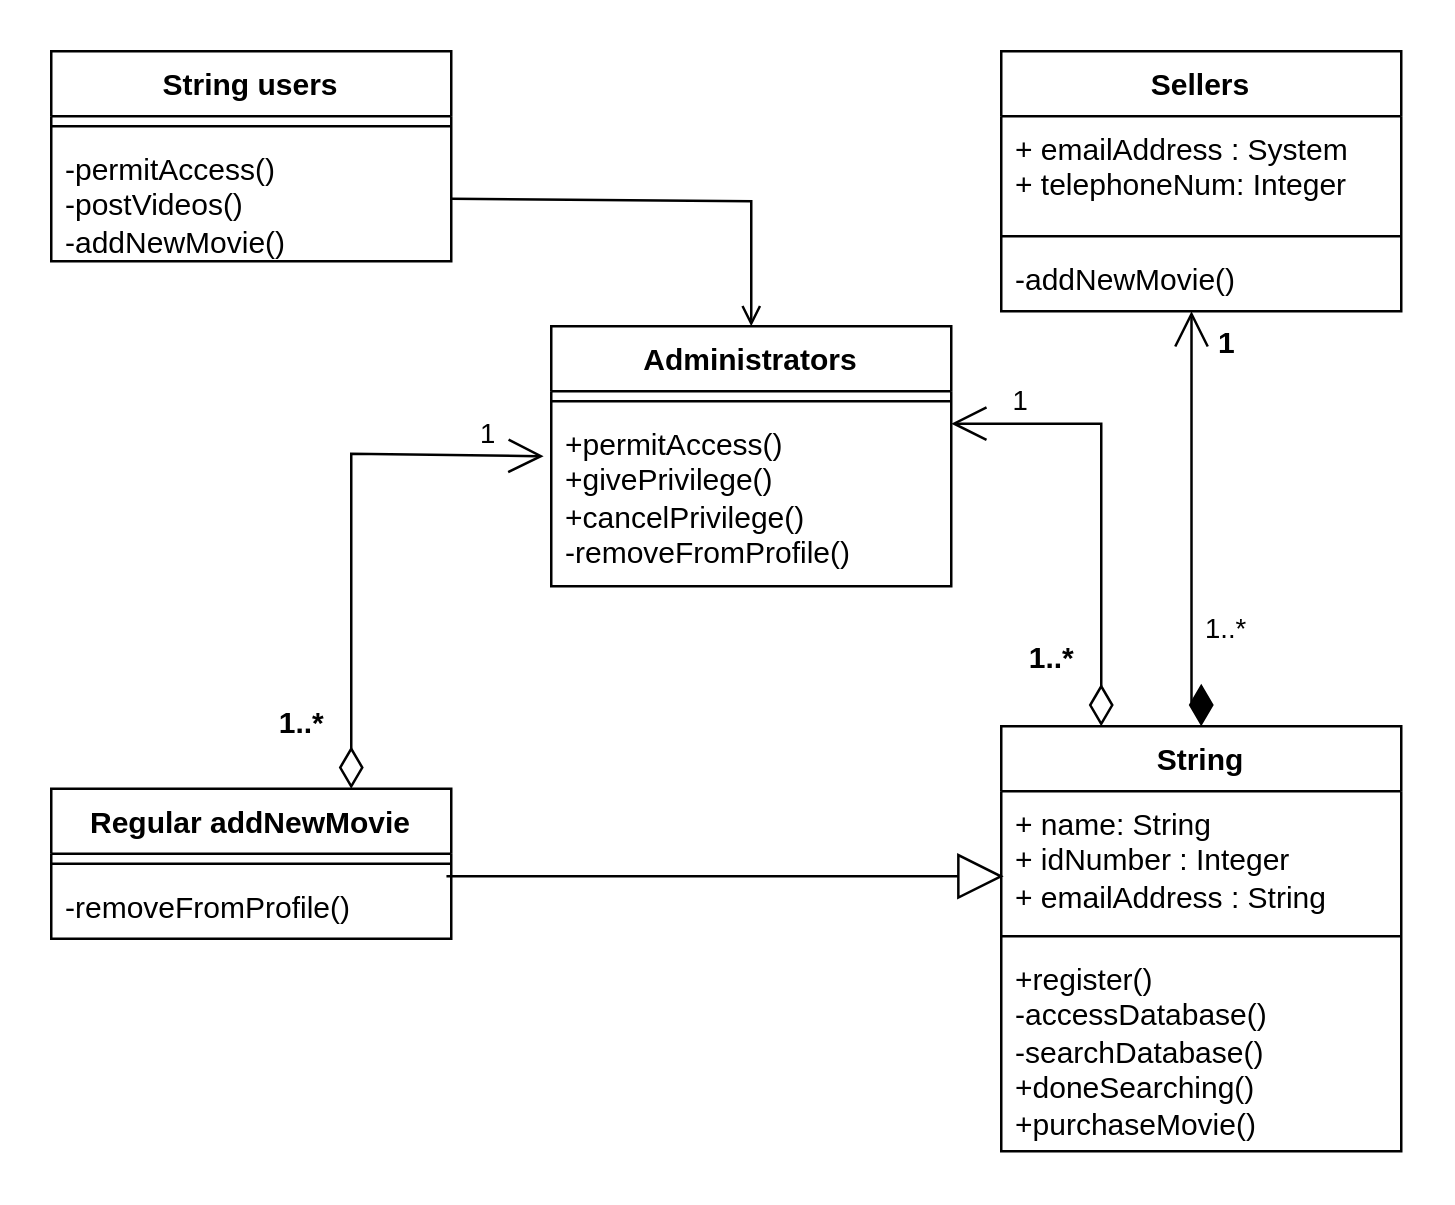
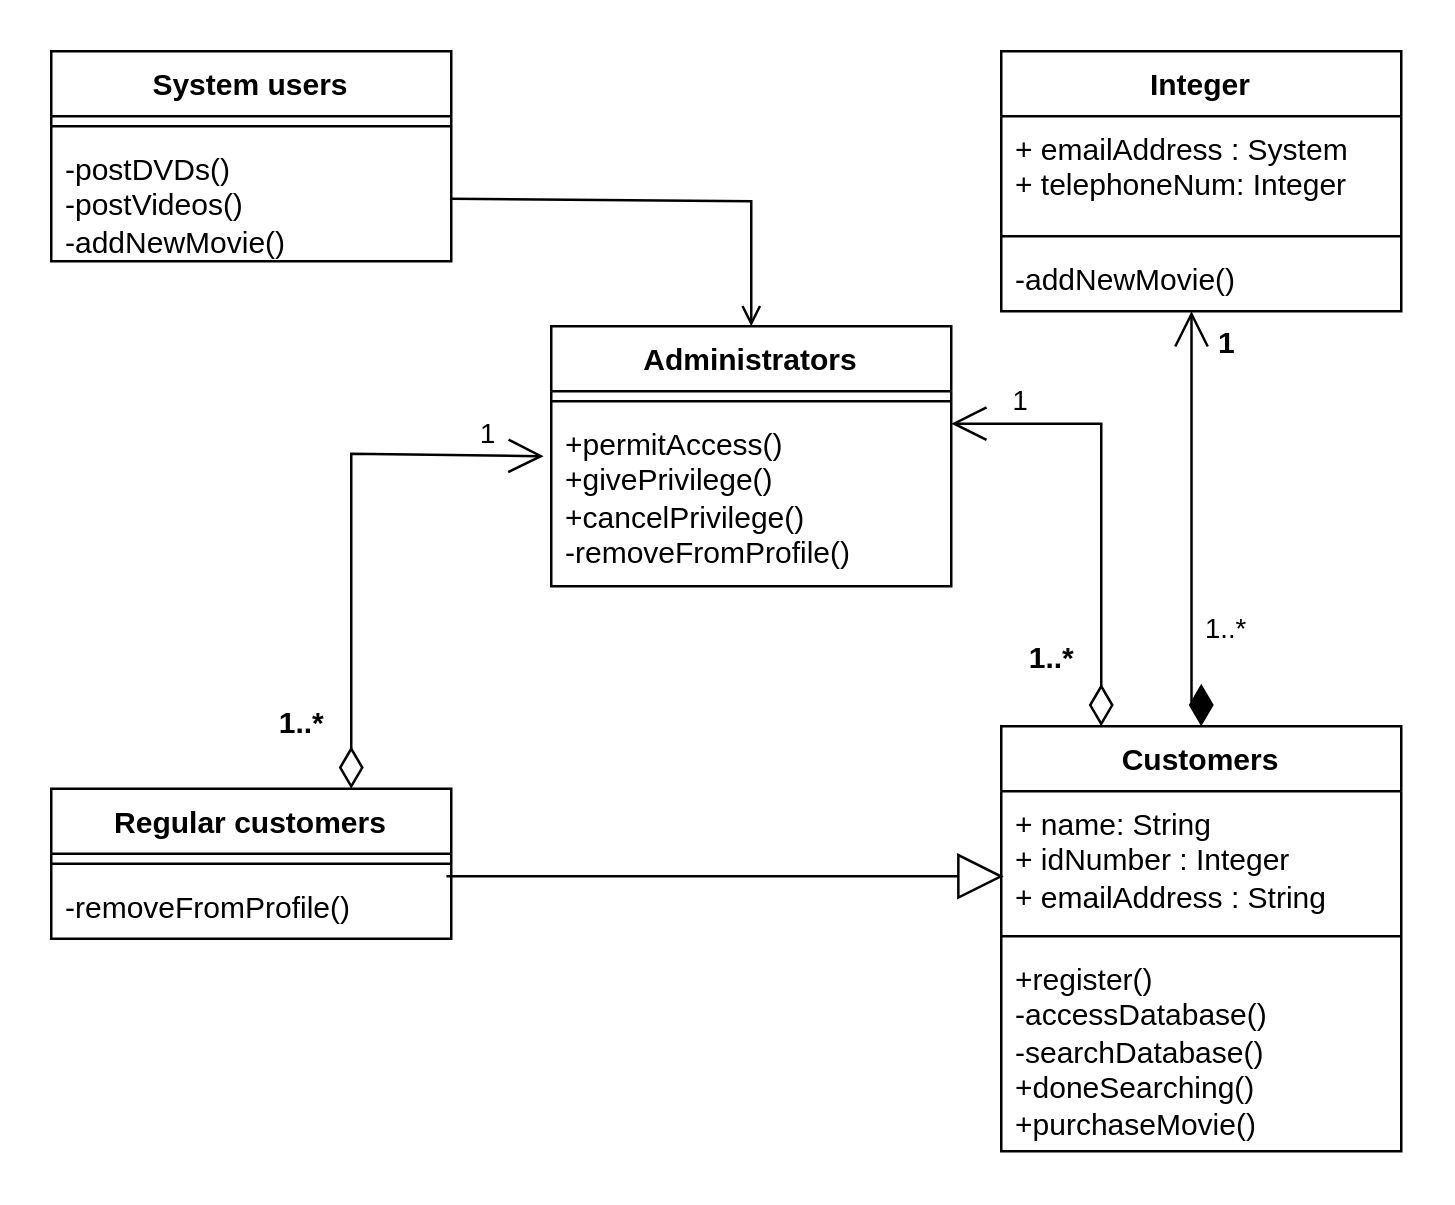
node "String users": label "String users" -> "System users"
node "Sellers": label "Sellers" -> "Integer"
node "-permitAccess() -postVideos() -addNewMovie()": label "-permitAccess() -postVideos() -addNewMovie()" -> "-postDVDs() -postVideos() -addNewMovie()"
node "String": label "String" -> "Customers"
node "Regular addNewMovie": label "Regular addNewMovie" -> "Regular customers"
